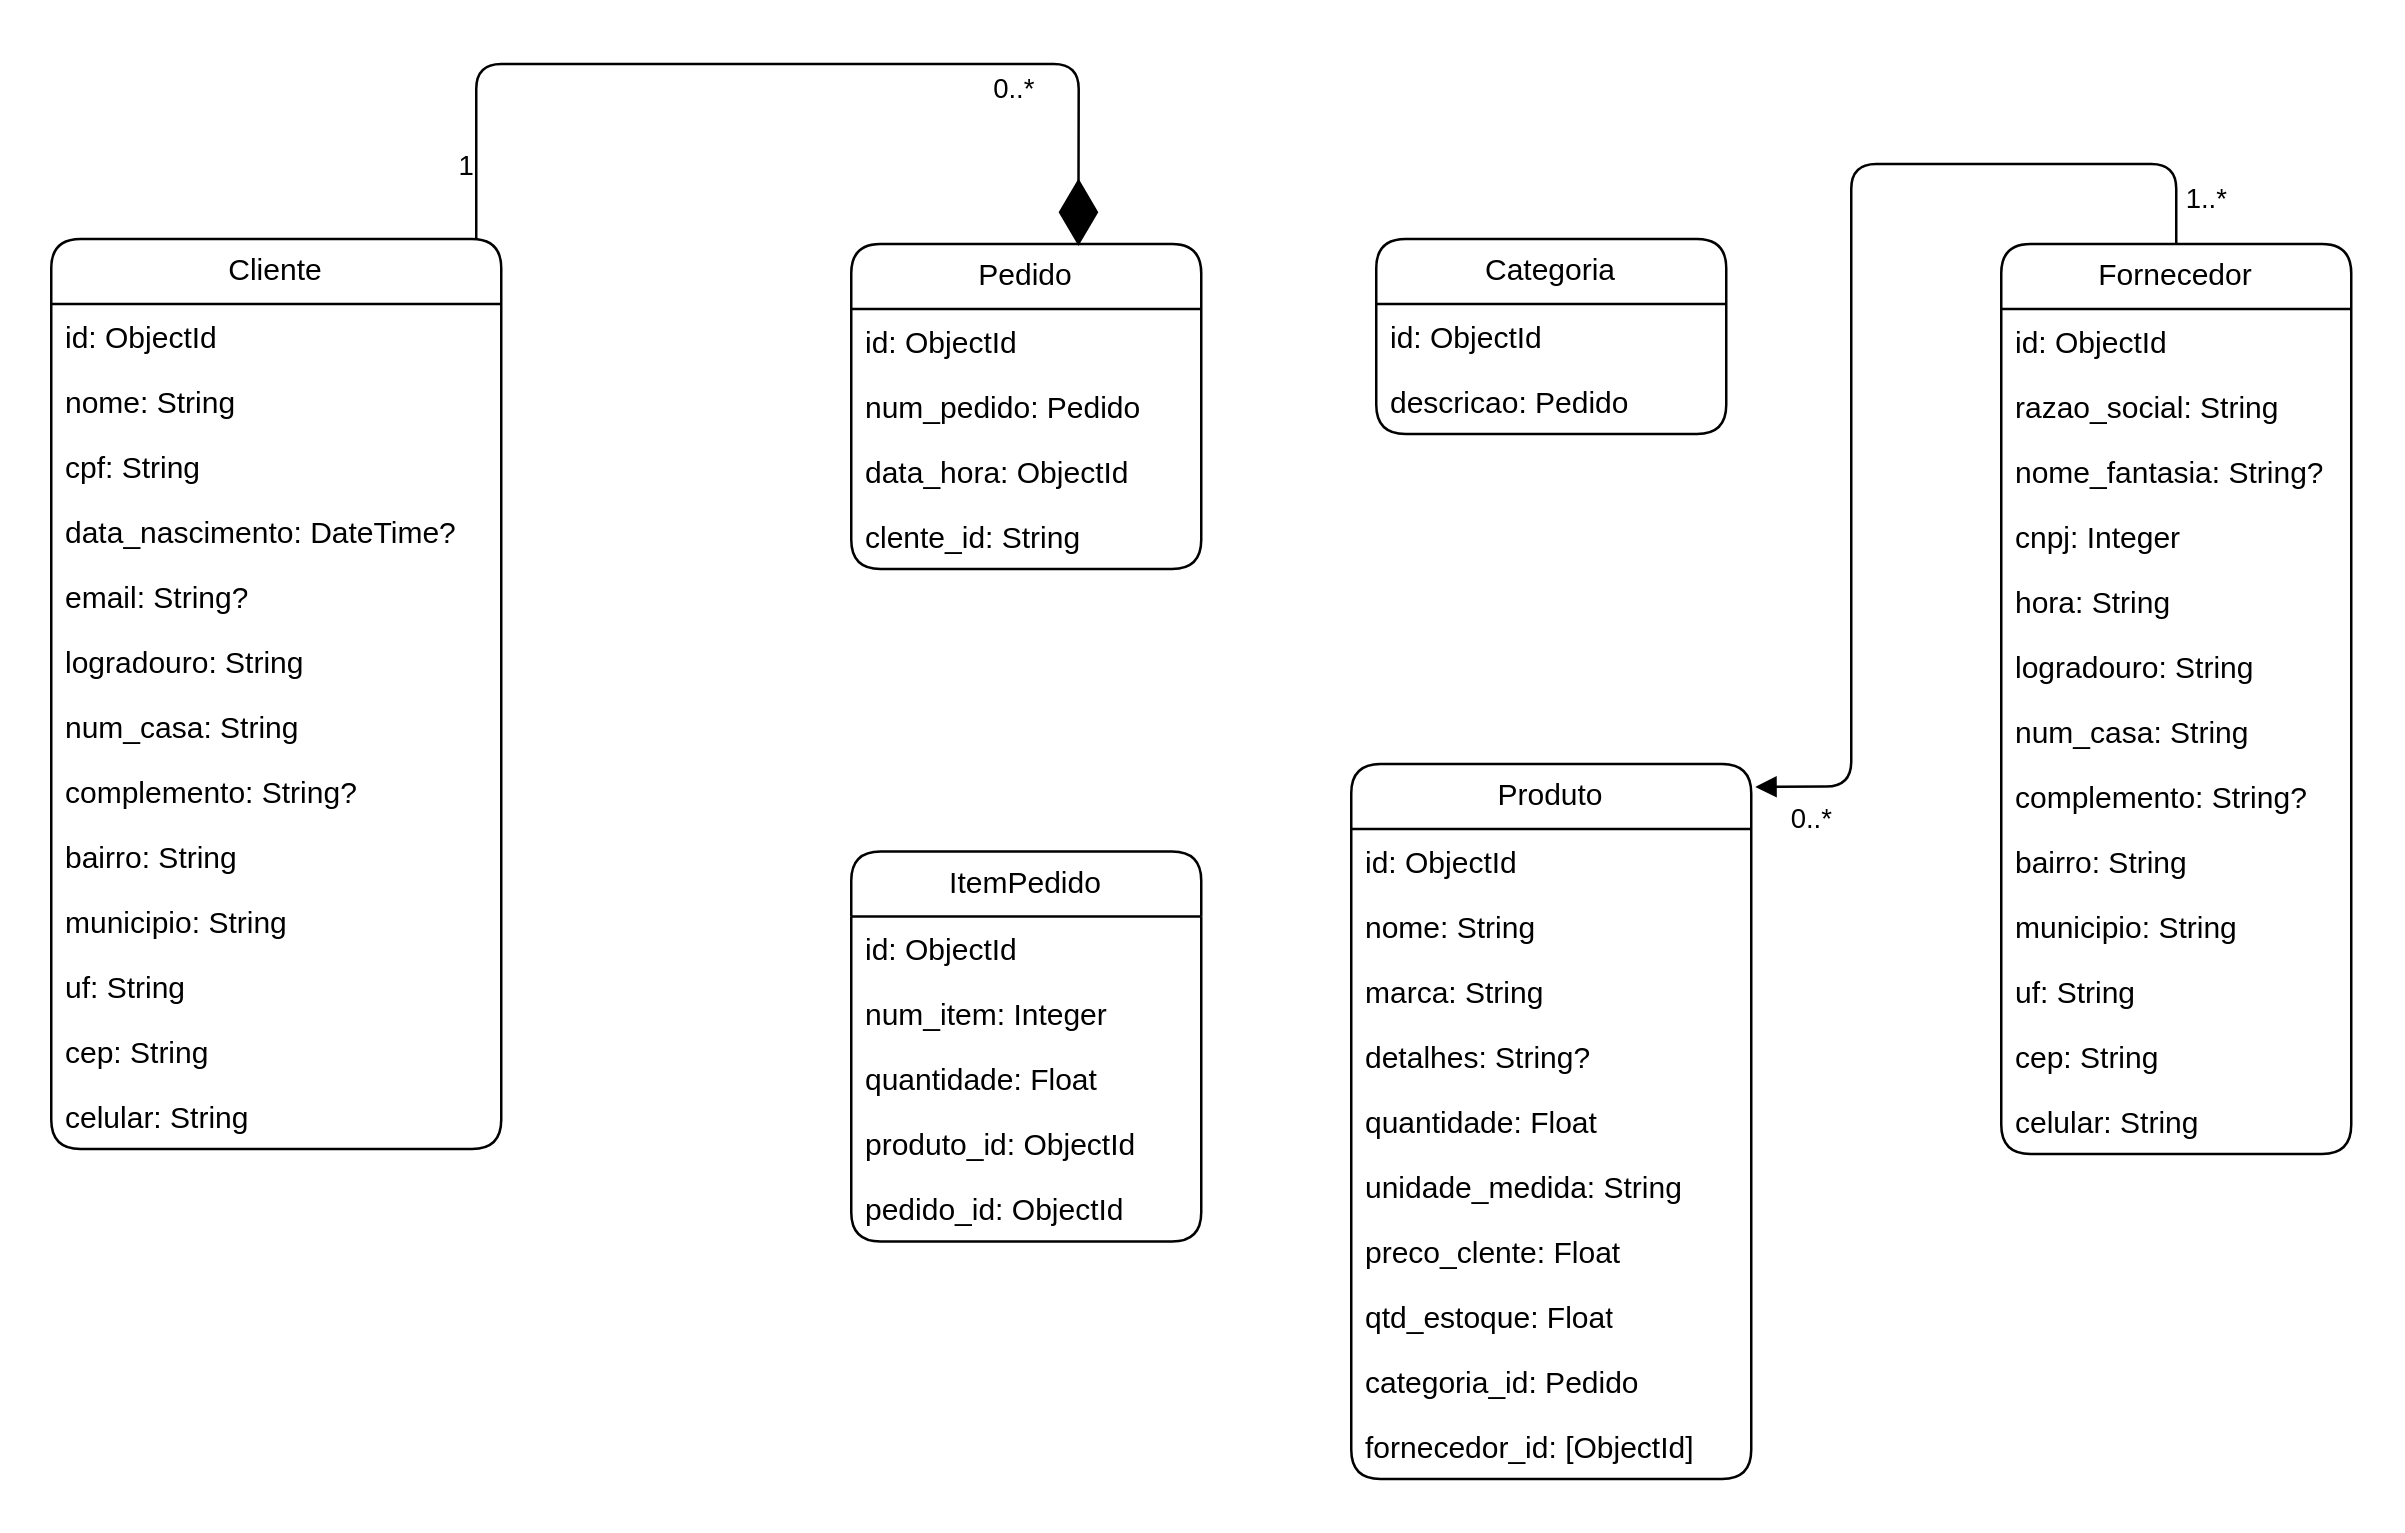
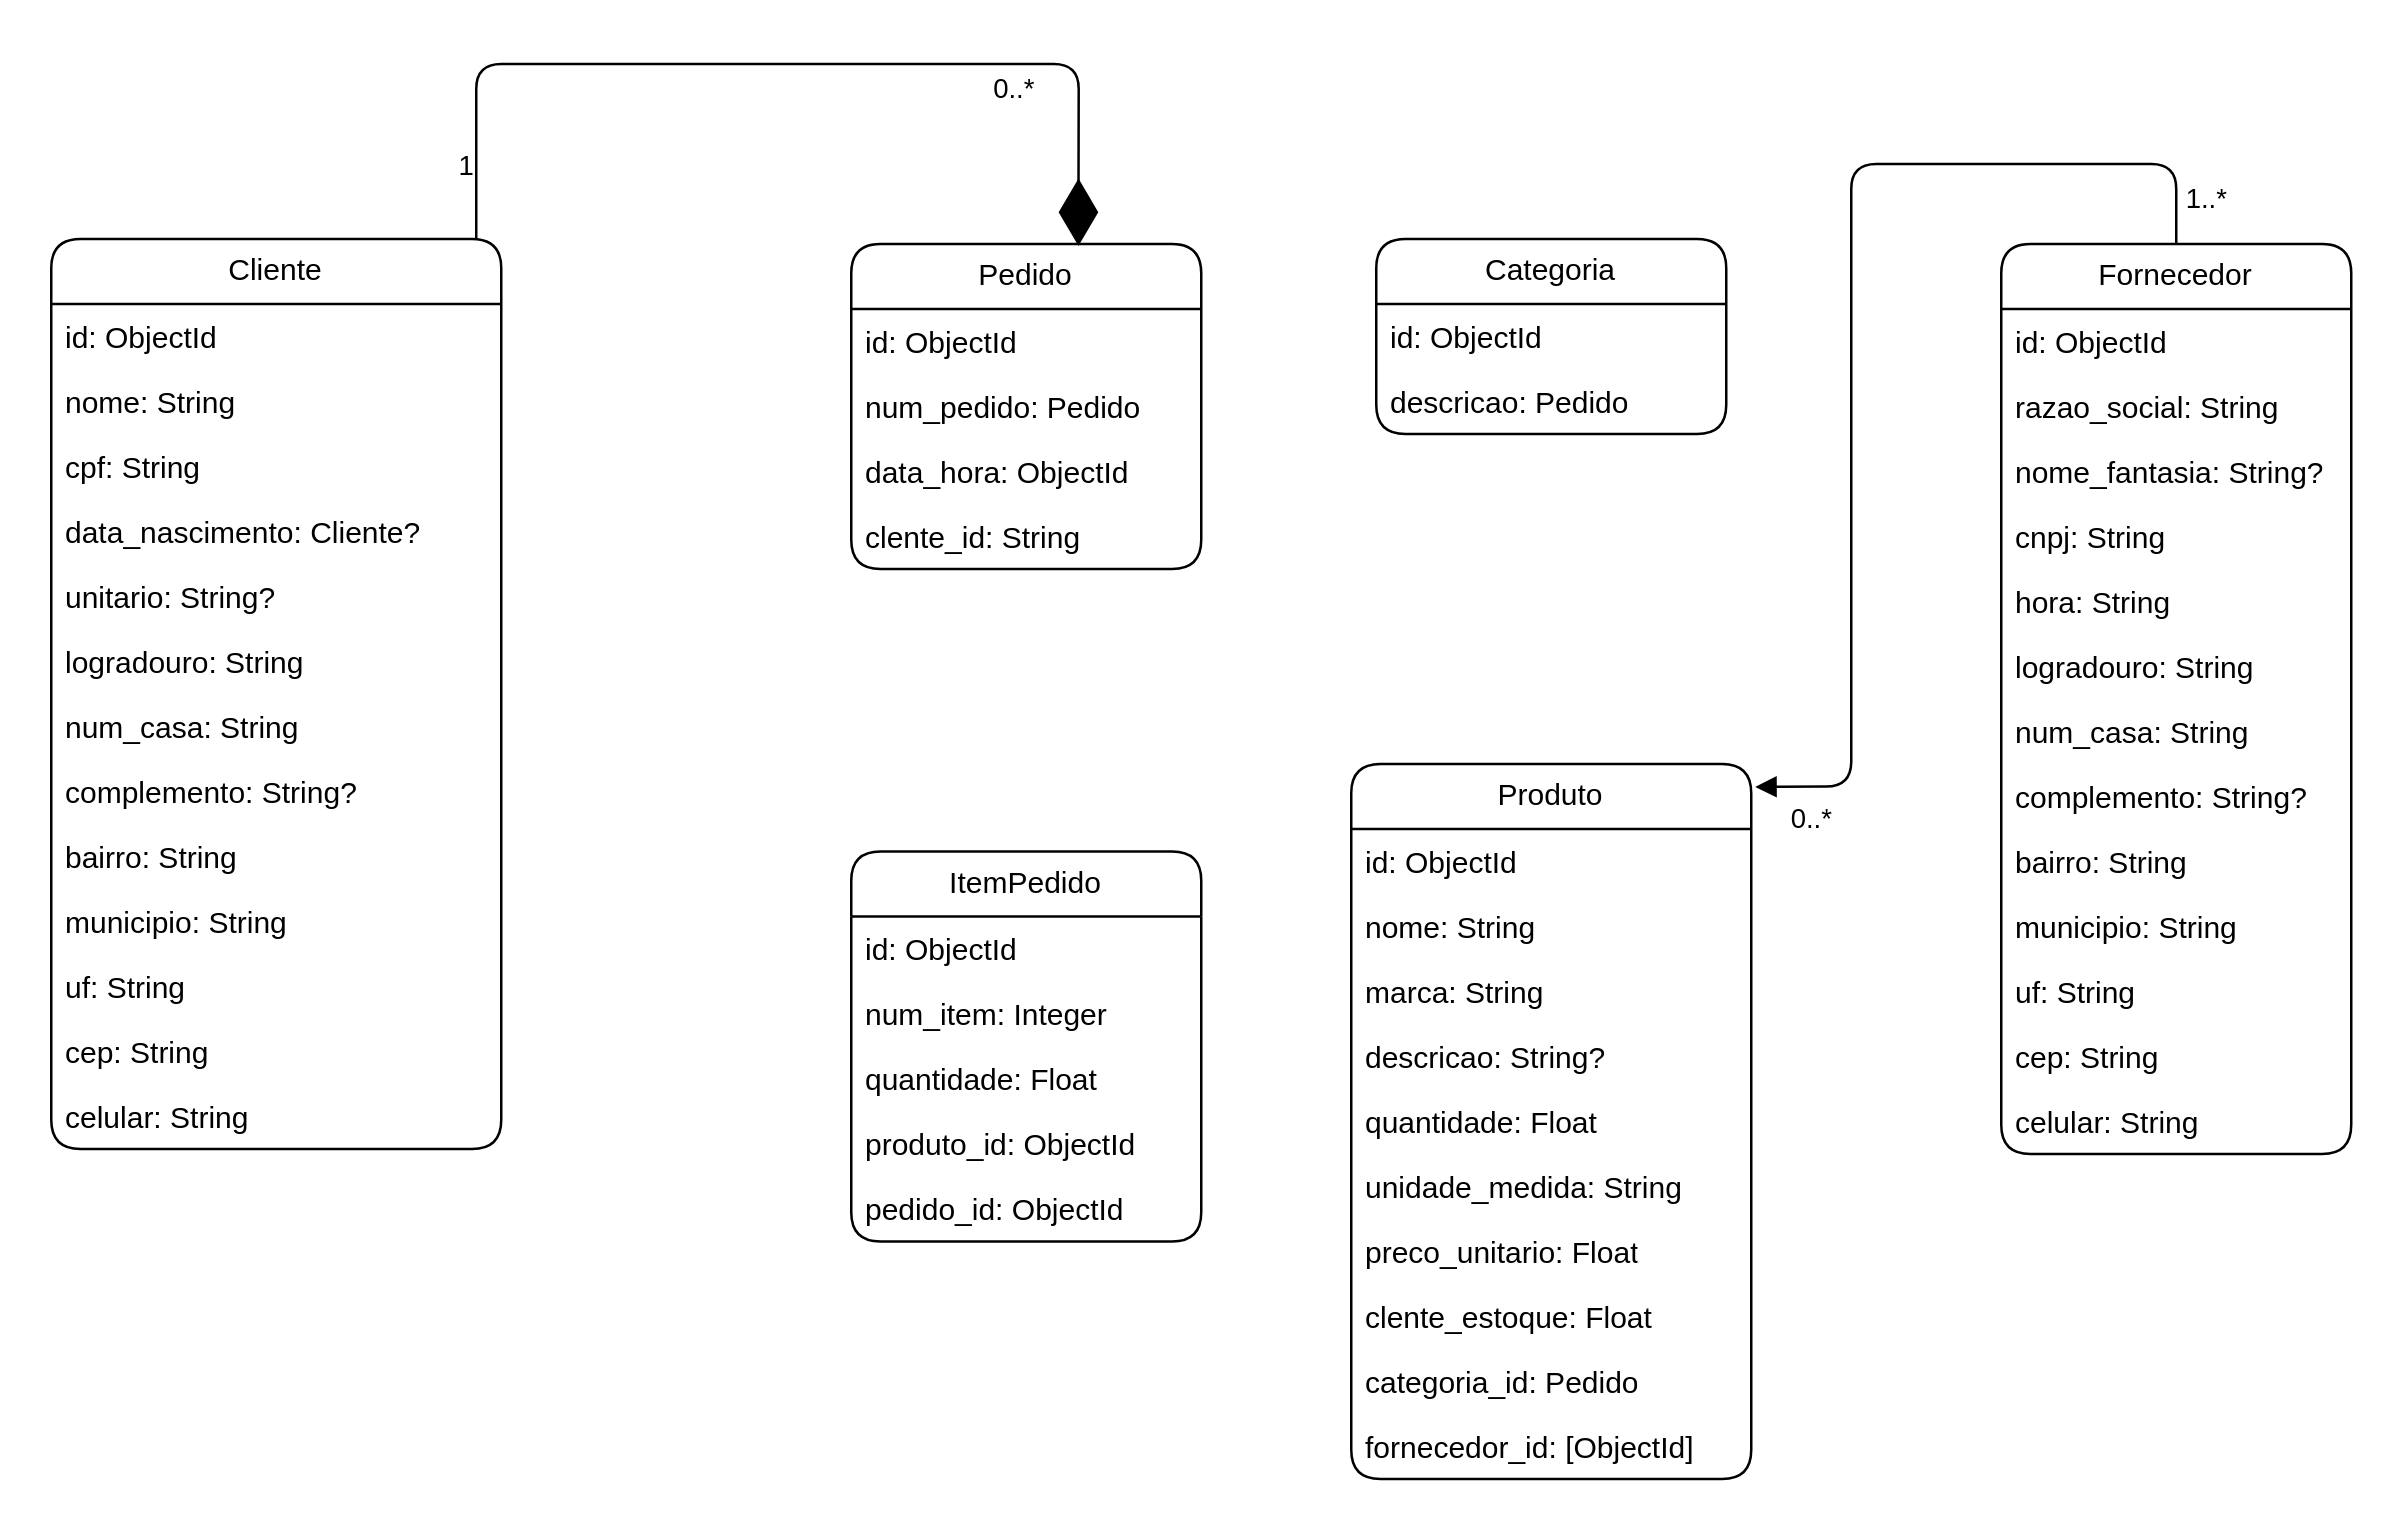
node "data_nascimento: DateTime?": label "data_nascimento: DateTime?" -> "data_nascimento: Cliente?"
node "cnpj: Integer": label "cnpj: Integer" -> "cnpj: String"
node "email: String?": label "email: String?" -> "unitario: String?"
node "detalhes: String?": label "detalhes: String?" -> "descricao: String?"
node "preco_clente: Float": label "preco_clente: Float" -> "preco_unitario: Float"
node "qtd_estoque: Float": label "qtd_estoque: Float" -> "clente_estoque: Float"
